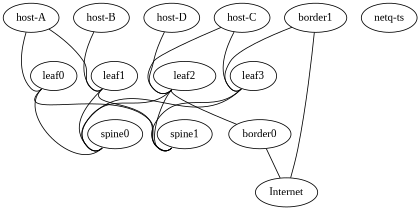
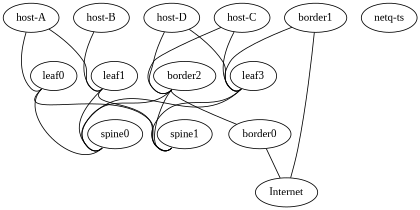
edge "host-D" -- "leaf3": added
node "leaf2": label "leaf2" -> "border2"
